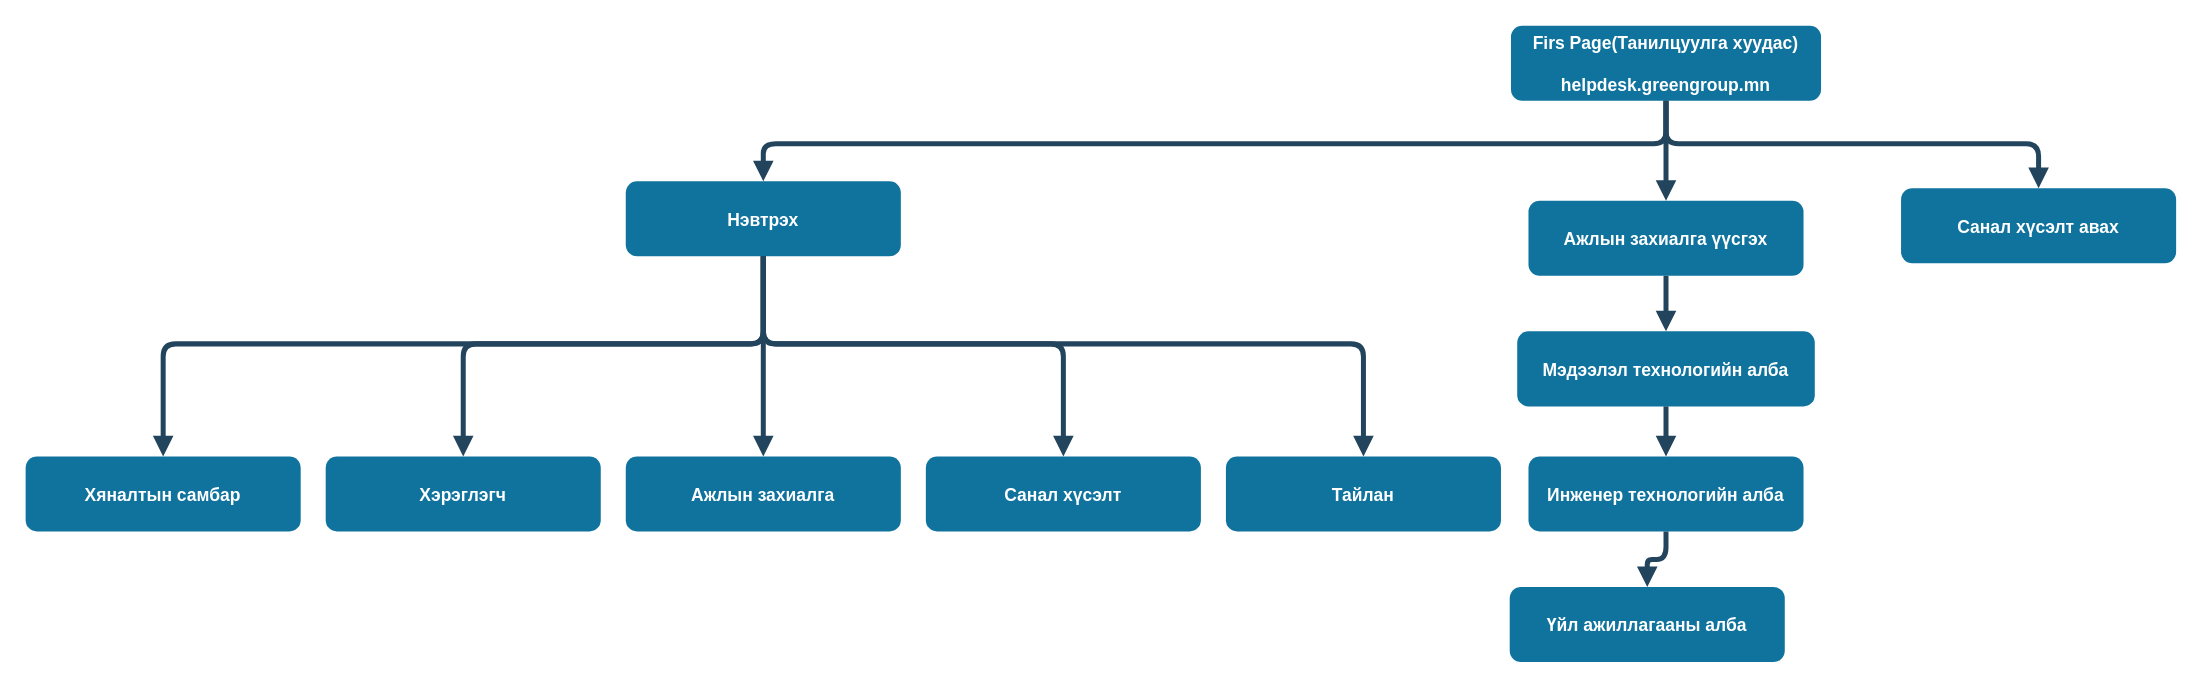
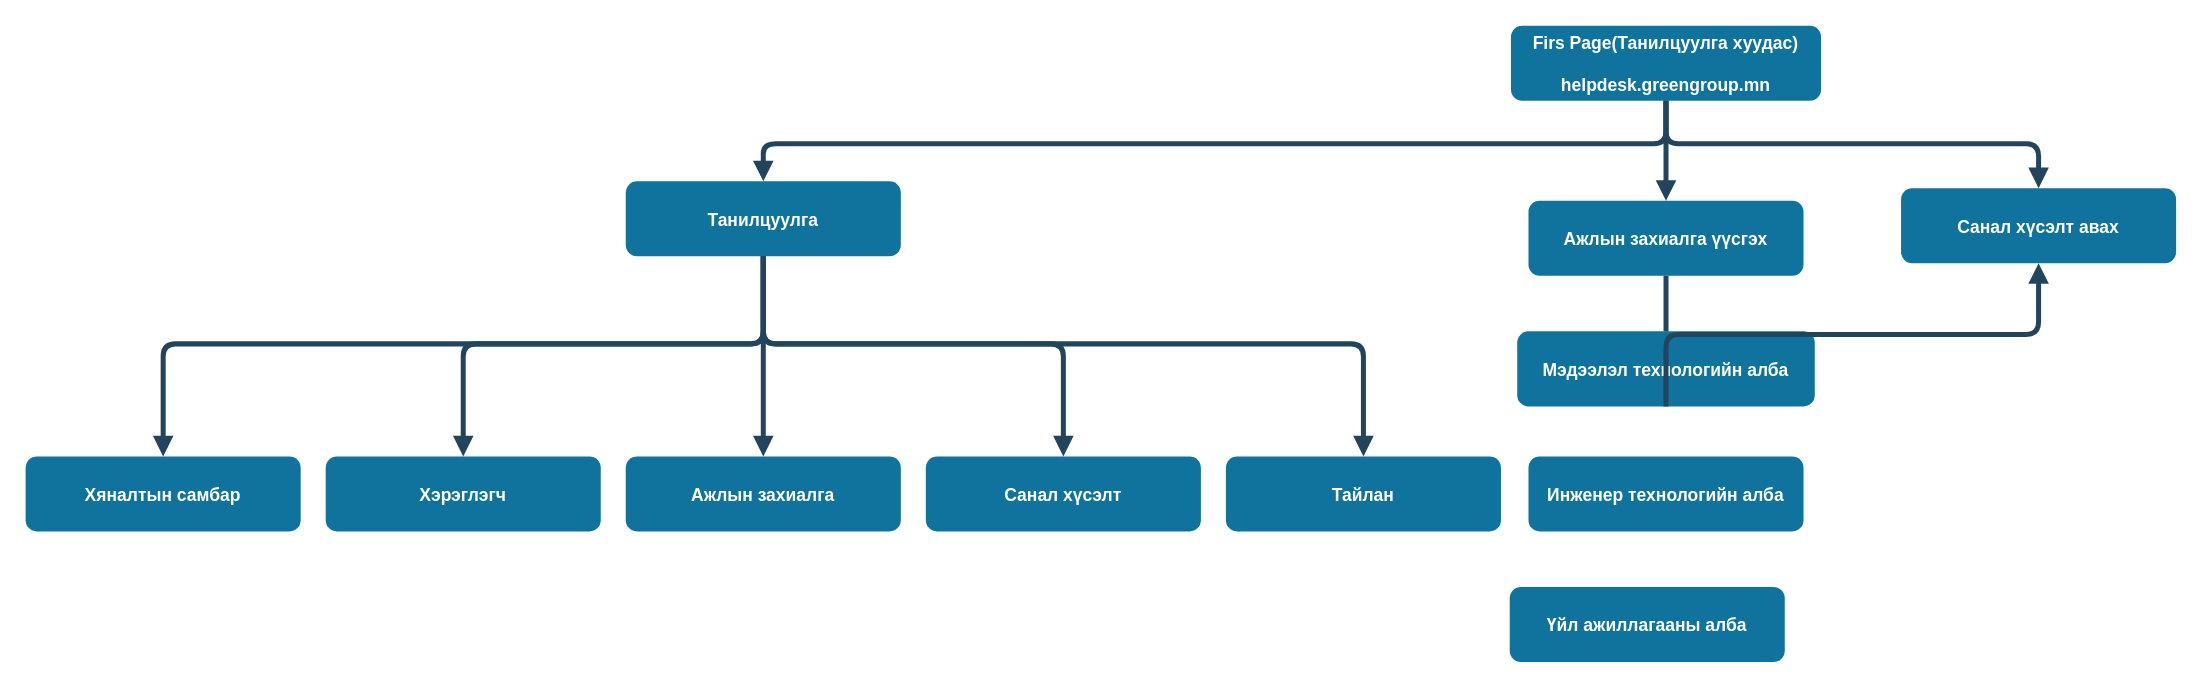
node "Нэвтрэх": label "Нэвтрэх" -> "Танилцуулга"
edge "Ажлын захиалга үүсгэх" -> "Мэдээлэл технологийн алба": arrowhead block -> none
edge "Мэдээлэл технологийн алба" -> "Инженер технологийн алба": now "Мэдээлэл технологийн алба" -> "Санал хүсэлт авах"
edge "Инженер технологийн алба" -> "Үйл ажиллагааны алба": removed
